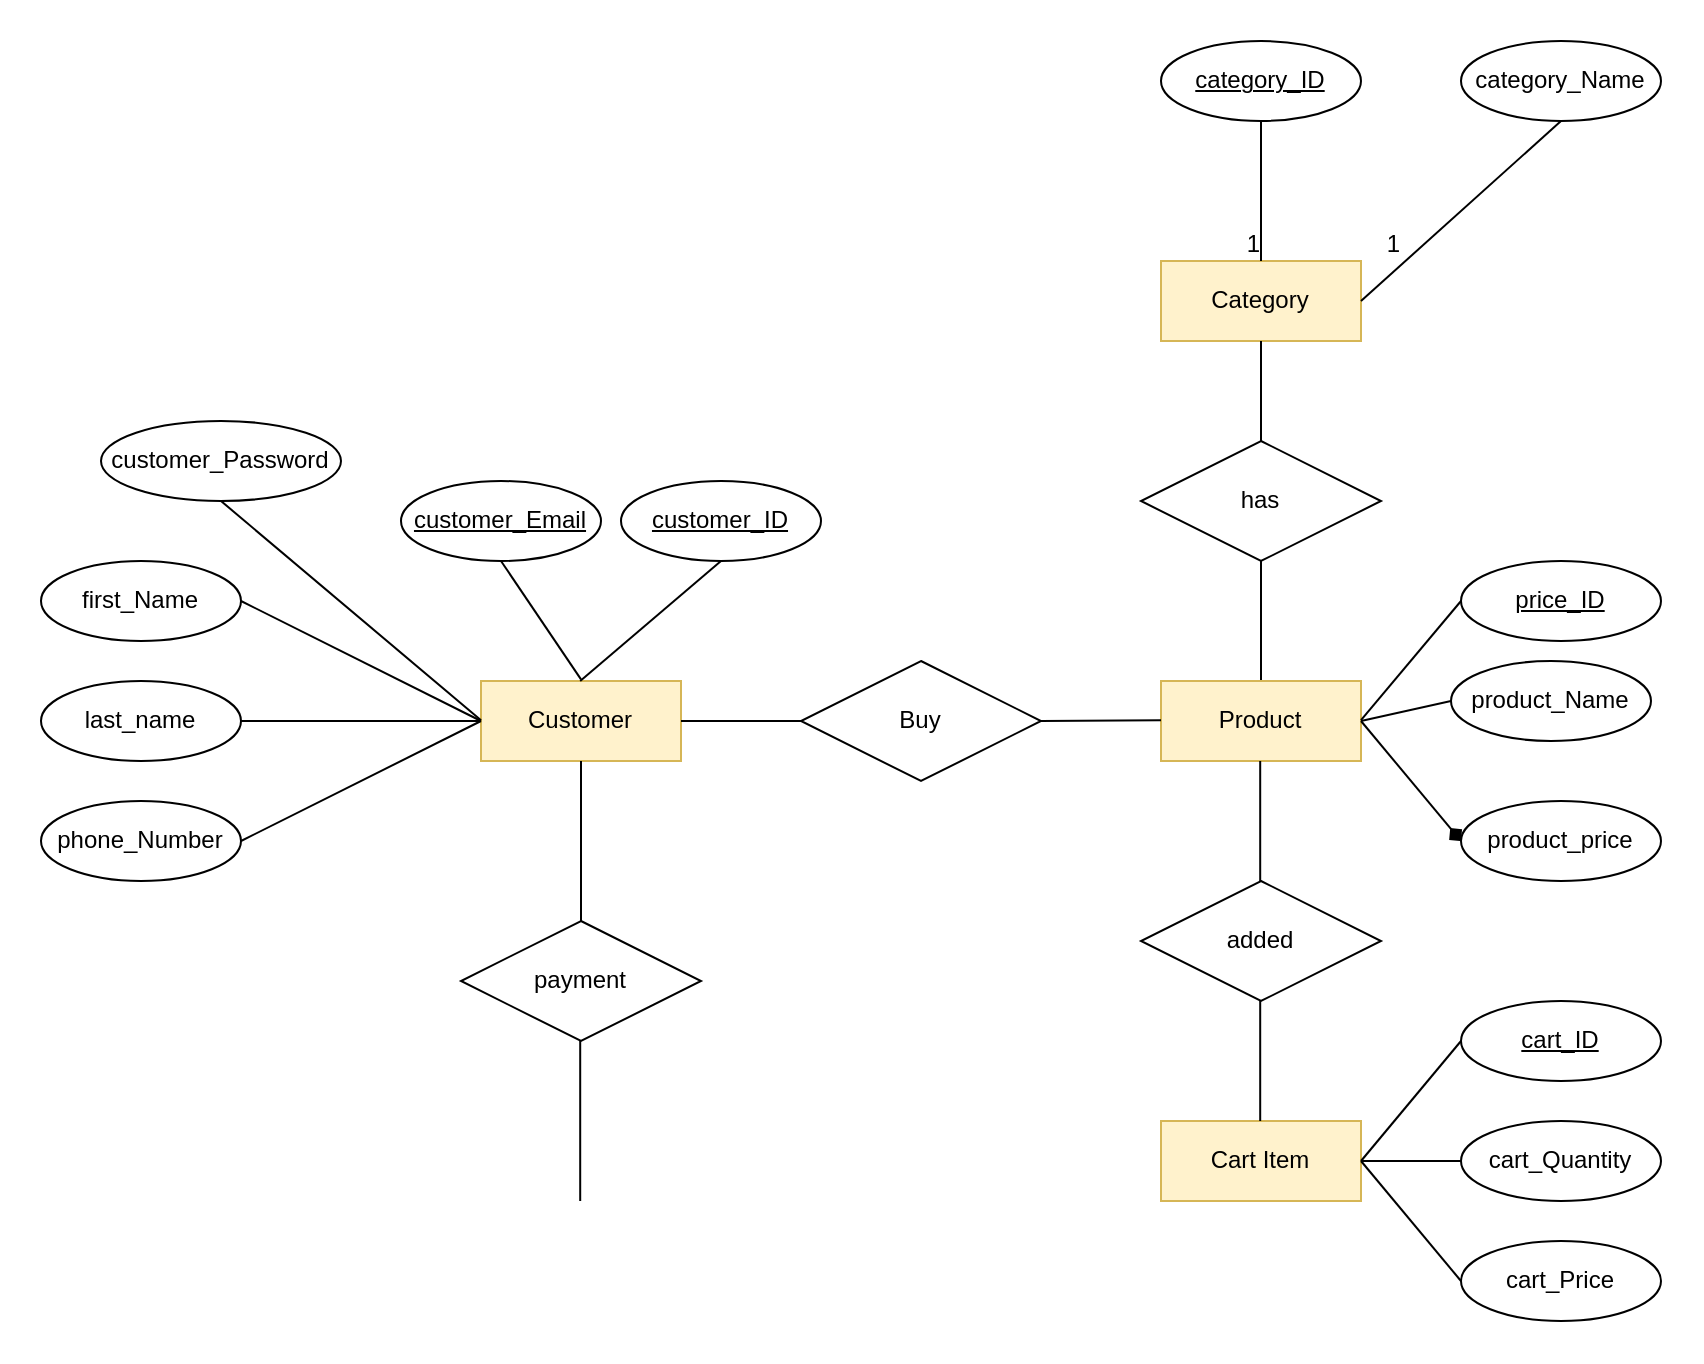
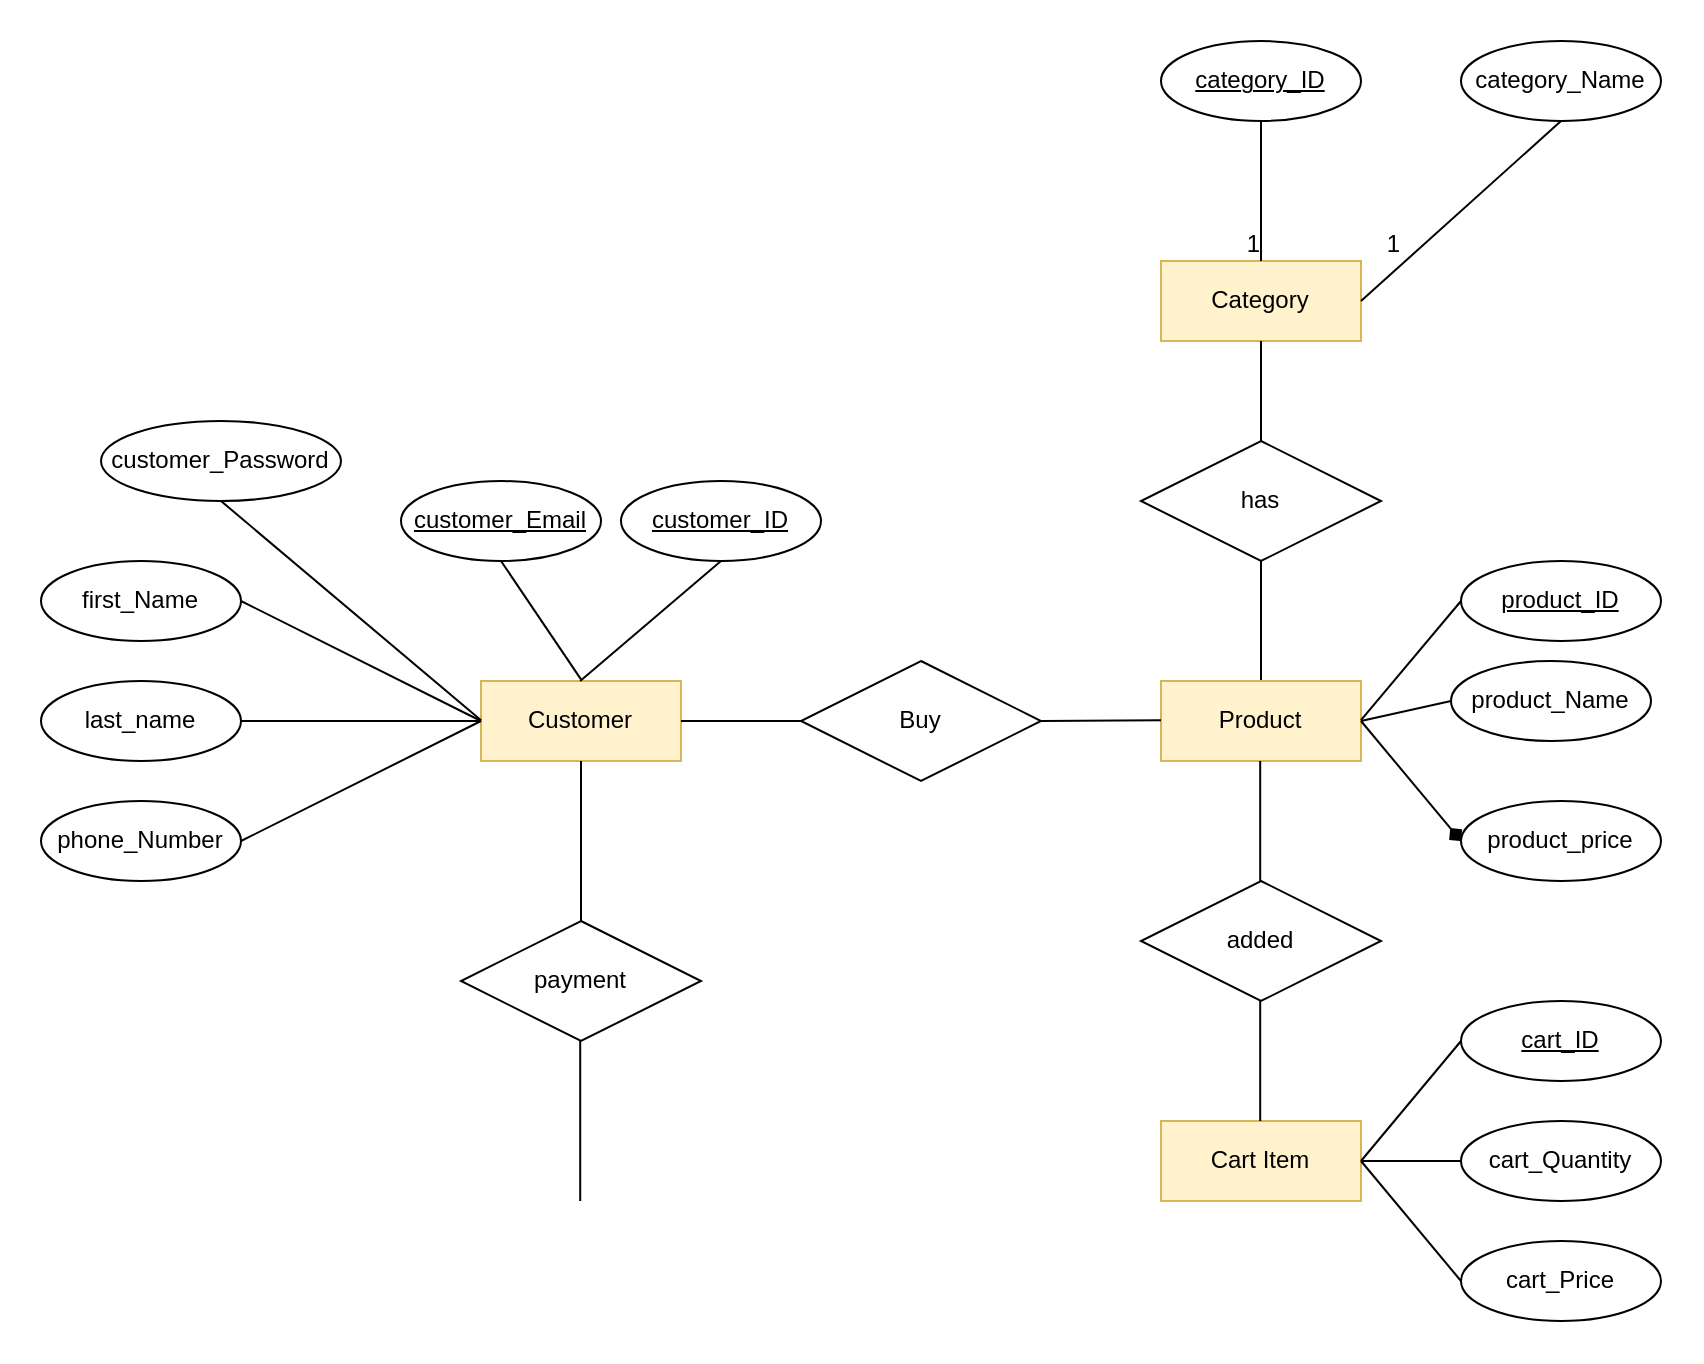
node "price_ID": label "price_ID" -> "product_ID"
